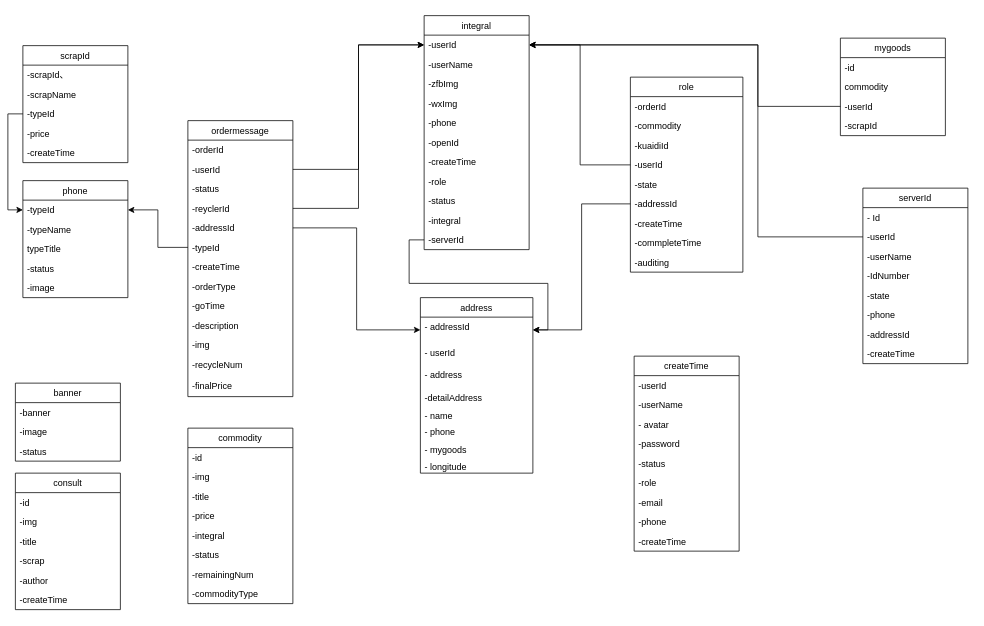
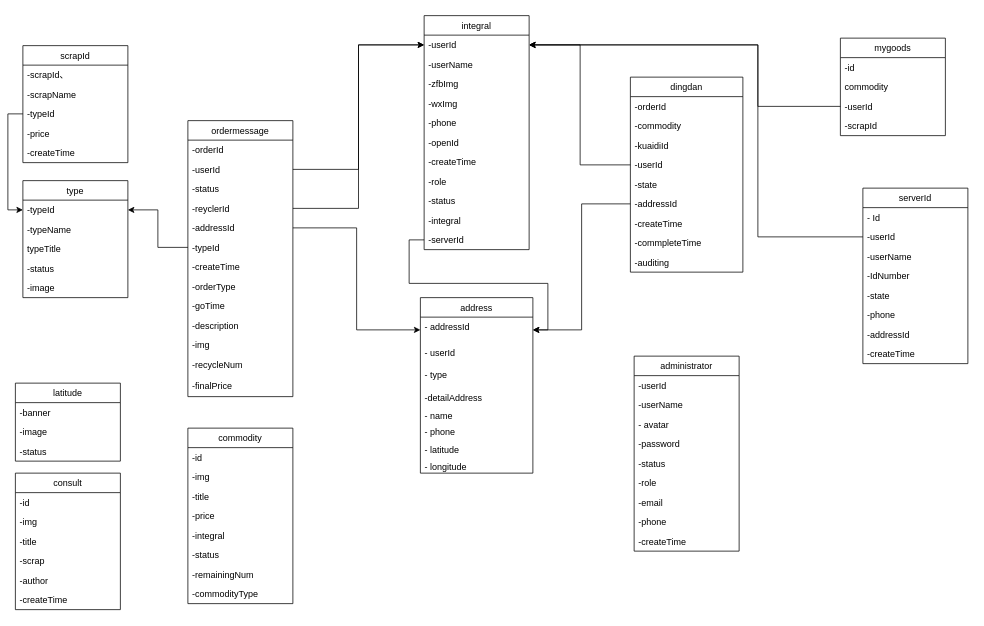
node "role": label "role" -> "dingdan"
node "phone": label "phone" -> "type"
node "createTime": label "createTime" -> "administrator"
node "- address": label "- address" -> "- type"
node "banner": label "banner" -> "latitude"
node "- mygoods": label "- mygoods" -> "- latitude"
